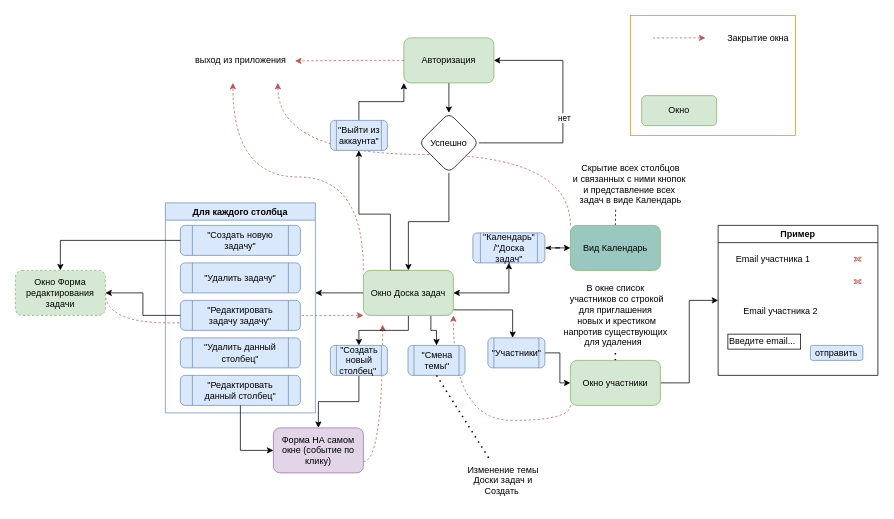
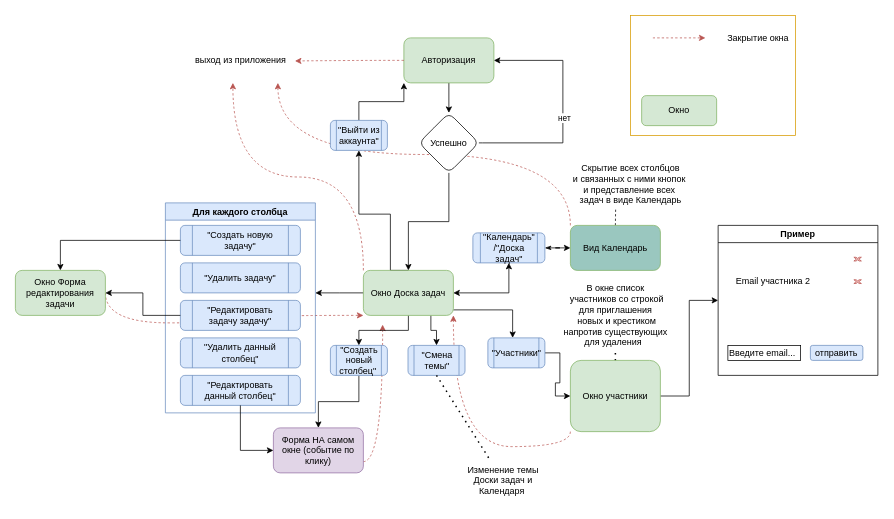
node "Email участника 1": removed
node "Окно Форма редактирования задачи": style dashed -> solid
node "Email участника 2": moved (780, 312) -> (773, 282)
node "Введите email...": moved (764, 342) -> (764, 353)
node "Окно участники": size 90x45 -> 90x71
node "Изменение темы Доски задач и Создать": label "Изменение темы Доски задач и Создать" -> "Изменение темы Доски задач и Календаря"
